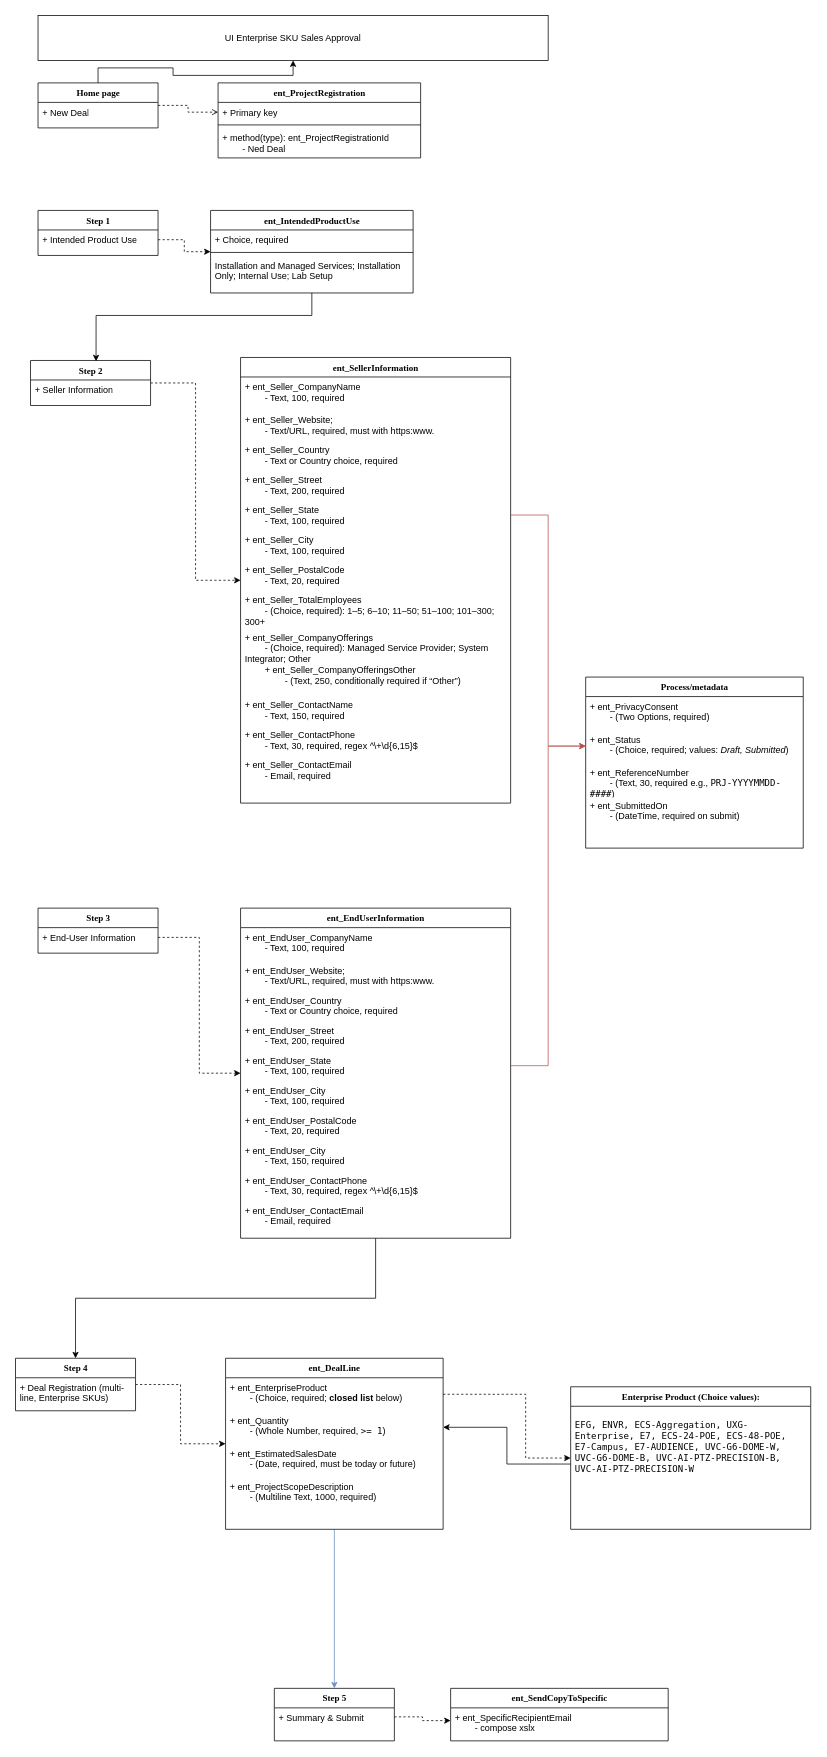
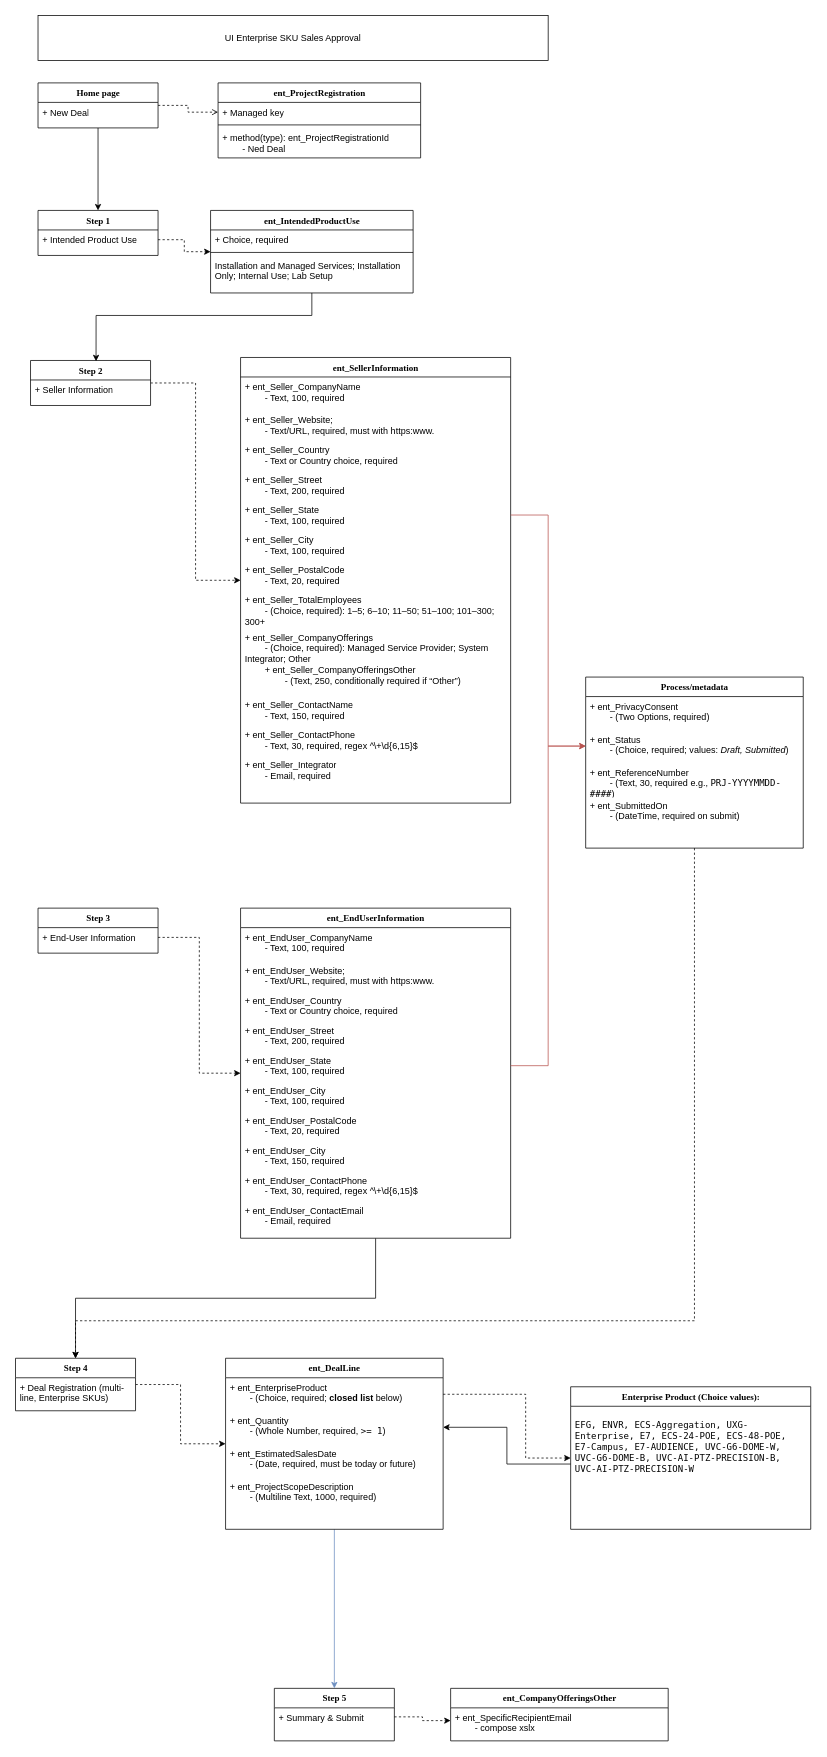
edge "Home page" -> "UI Enterprise SKU Sales Approval": now "Home page" -> "Step 1"
node "+ Primary key": label "+ Primary key" -> "+ Managed key"
node "+ ent_Seller_ContactEmail - Email, required": label "+ ent_Seller_ContactEmail - Email, required" -> "+ ent_Seller_Integrator - Email, required"
edge "Process/metadata" -> "Step 4": added
node "ent_SendCopyToSpecific": label "ent_SendCopyToSpecific" -> "ent_CompanyOfferingsOther"
